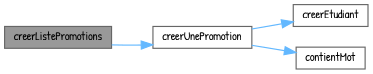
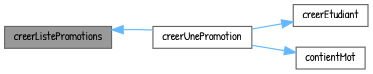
edge "creerListePromotions" -> "creerUnePromotion": reversed
